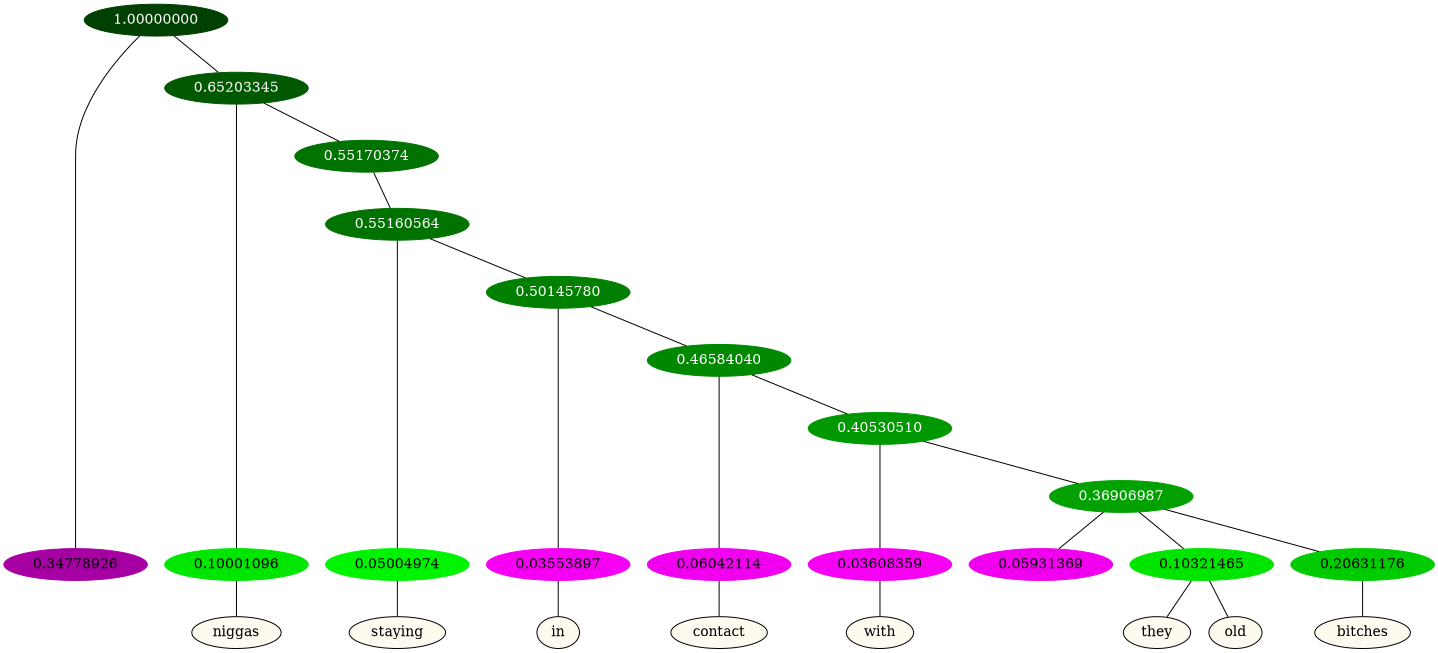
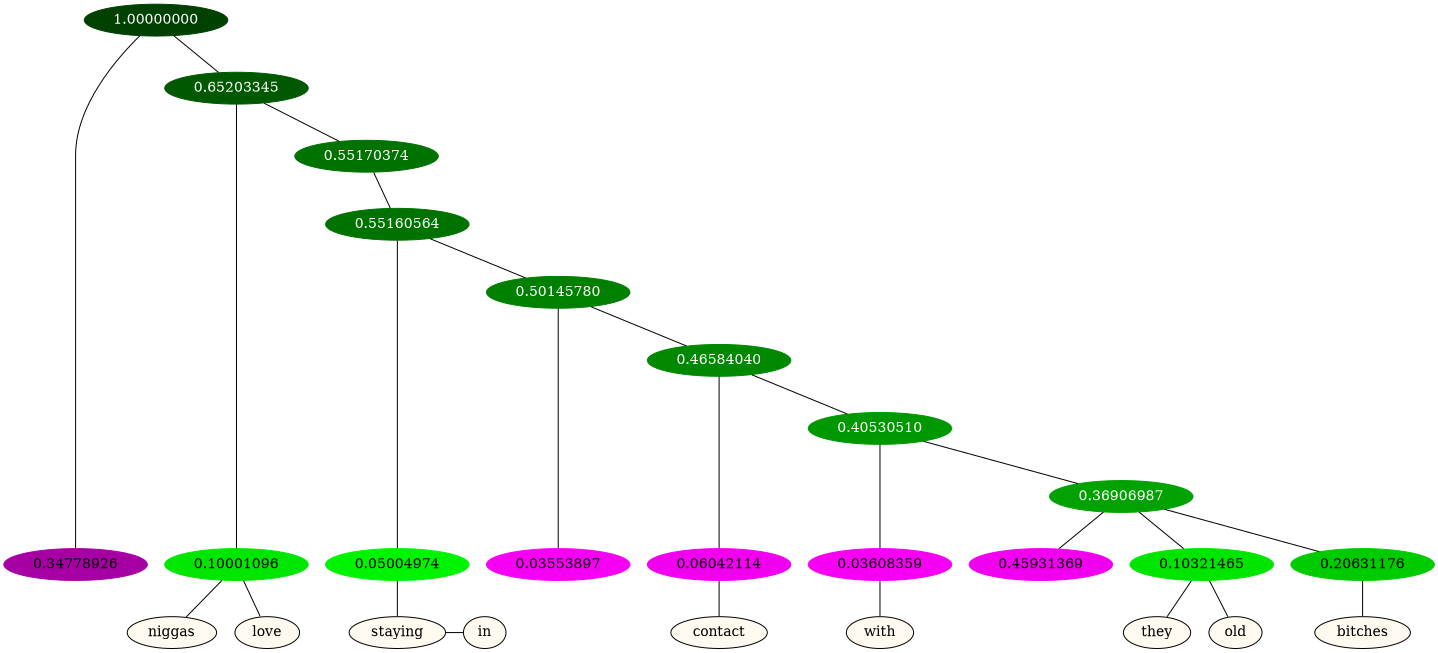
node "0.05931369": label "0.05931369" -> "0.45931369"
edge "0.03553897" -- "in": now "staying" -- "in"
node "love": added
